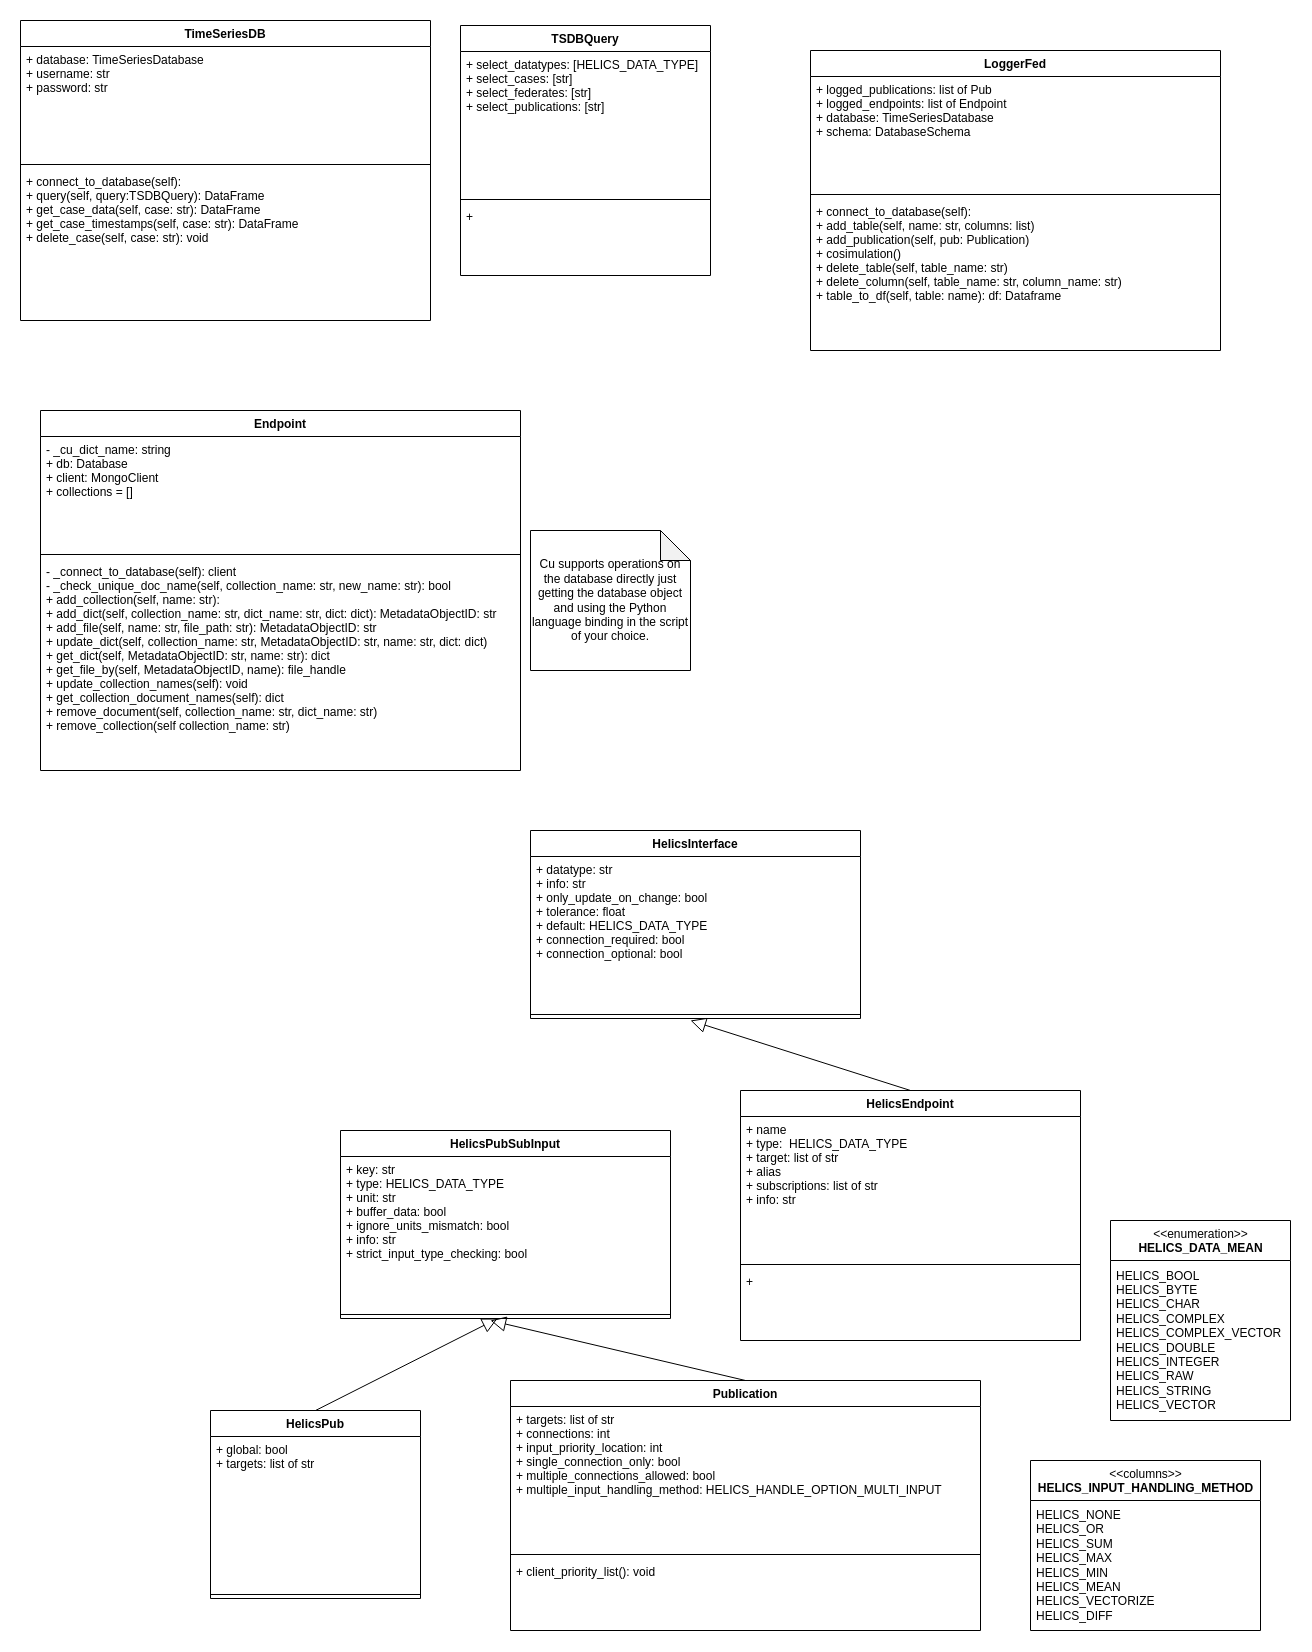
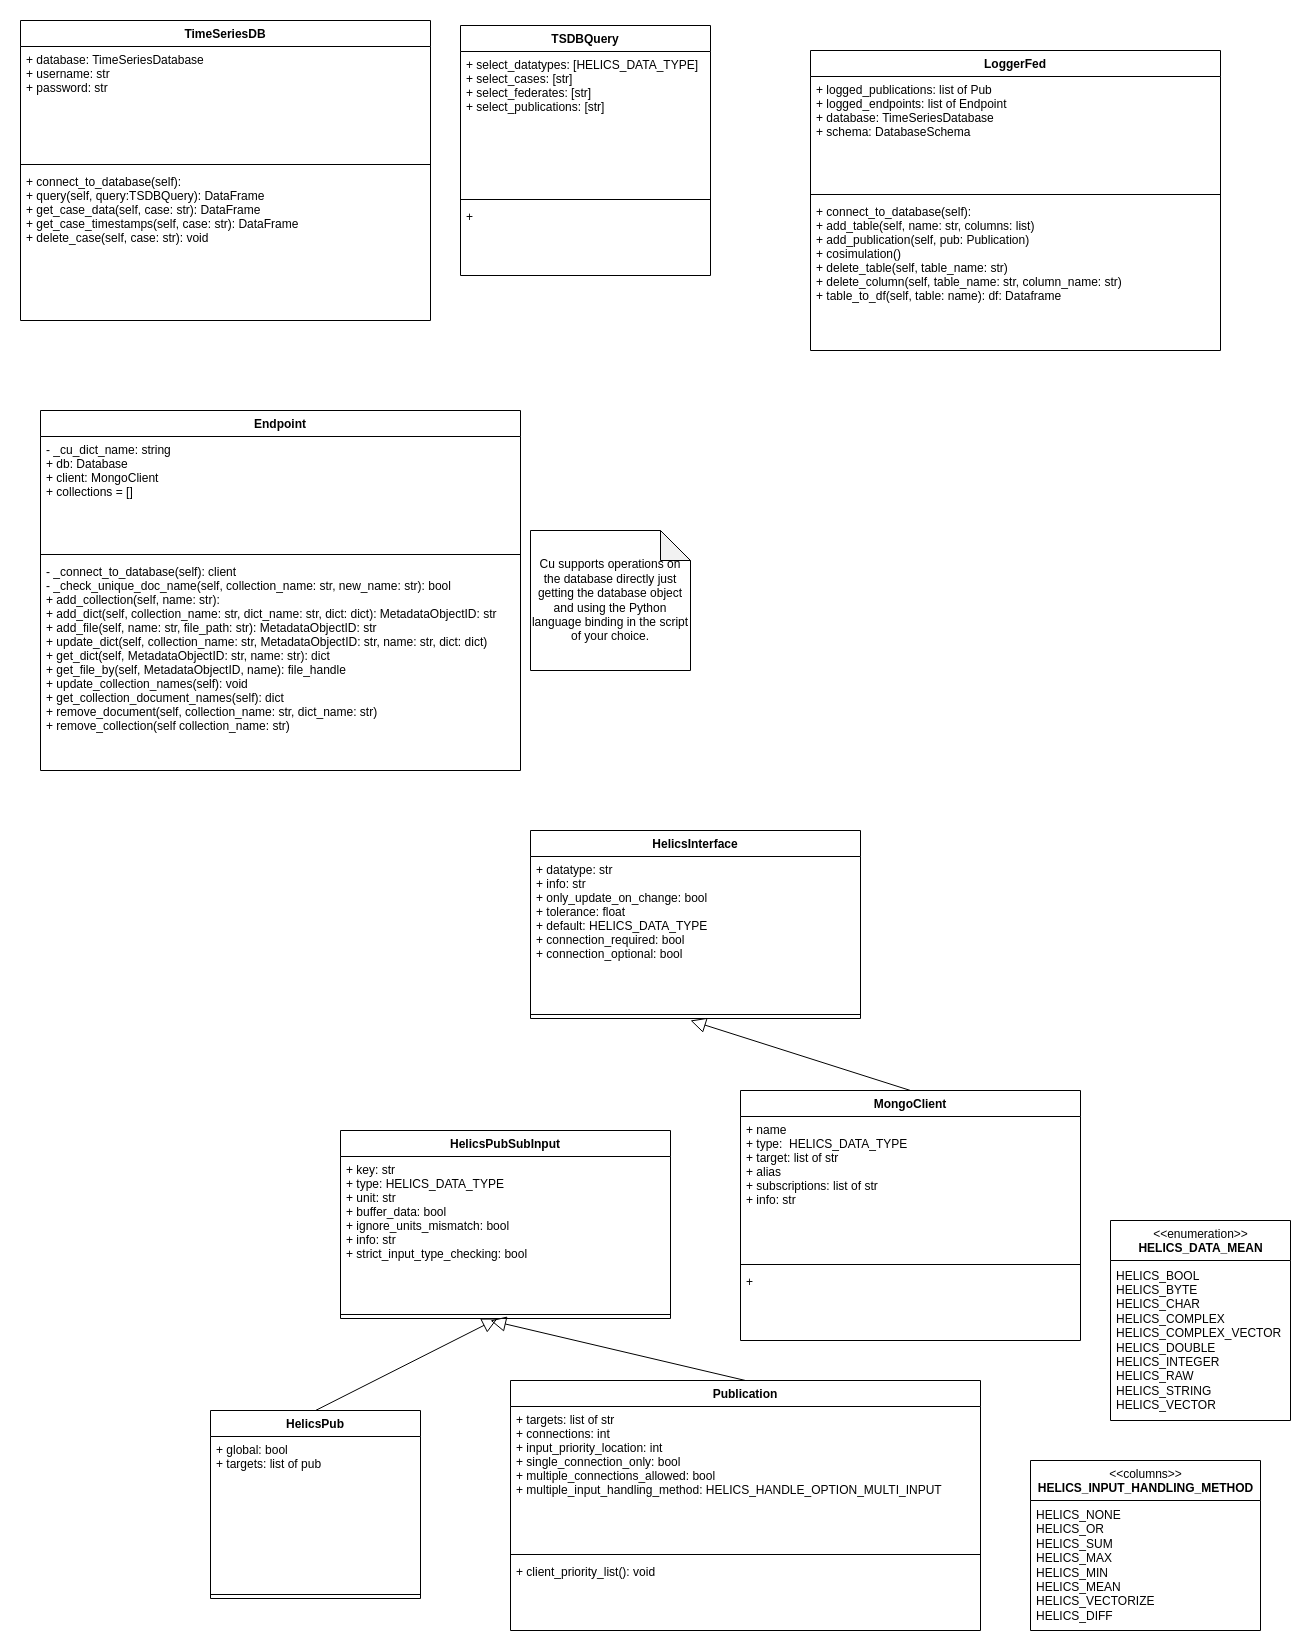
node "HelicsEndpoint": label "HelicsEndpoint" -> "MongoClient"
node "+ global: bool + targets: list of str": label "+ global: bool + targets: list of str" -> "+ global: bool + targets: list of pub"
